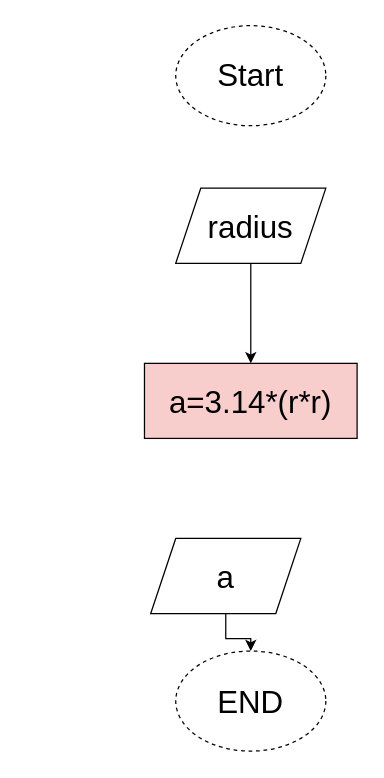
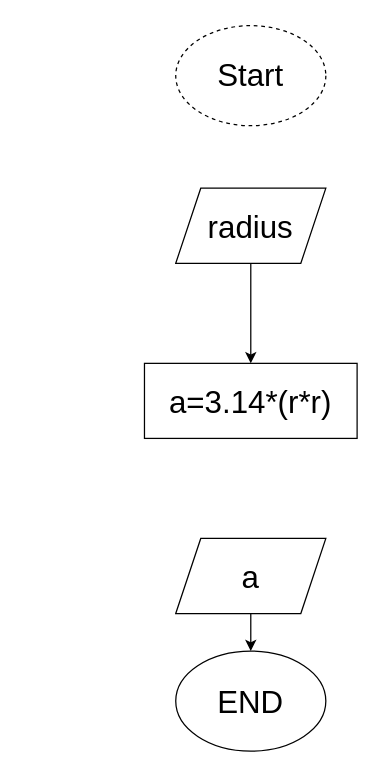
node "a=3.14*(r*r)": fillcolor #f8cecc -> #ffffff
node "a": moved (226, 576) -> (251, 576)
node "END": style dashed -> solid
